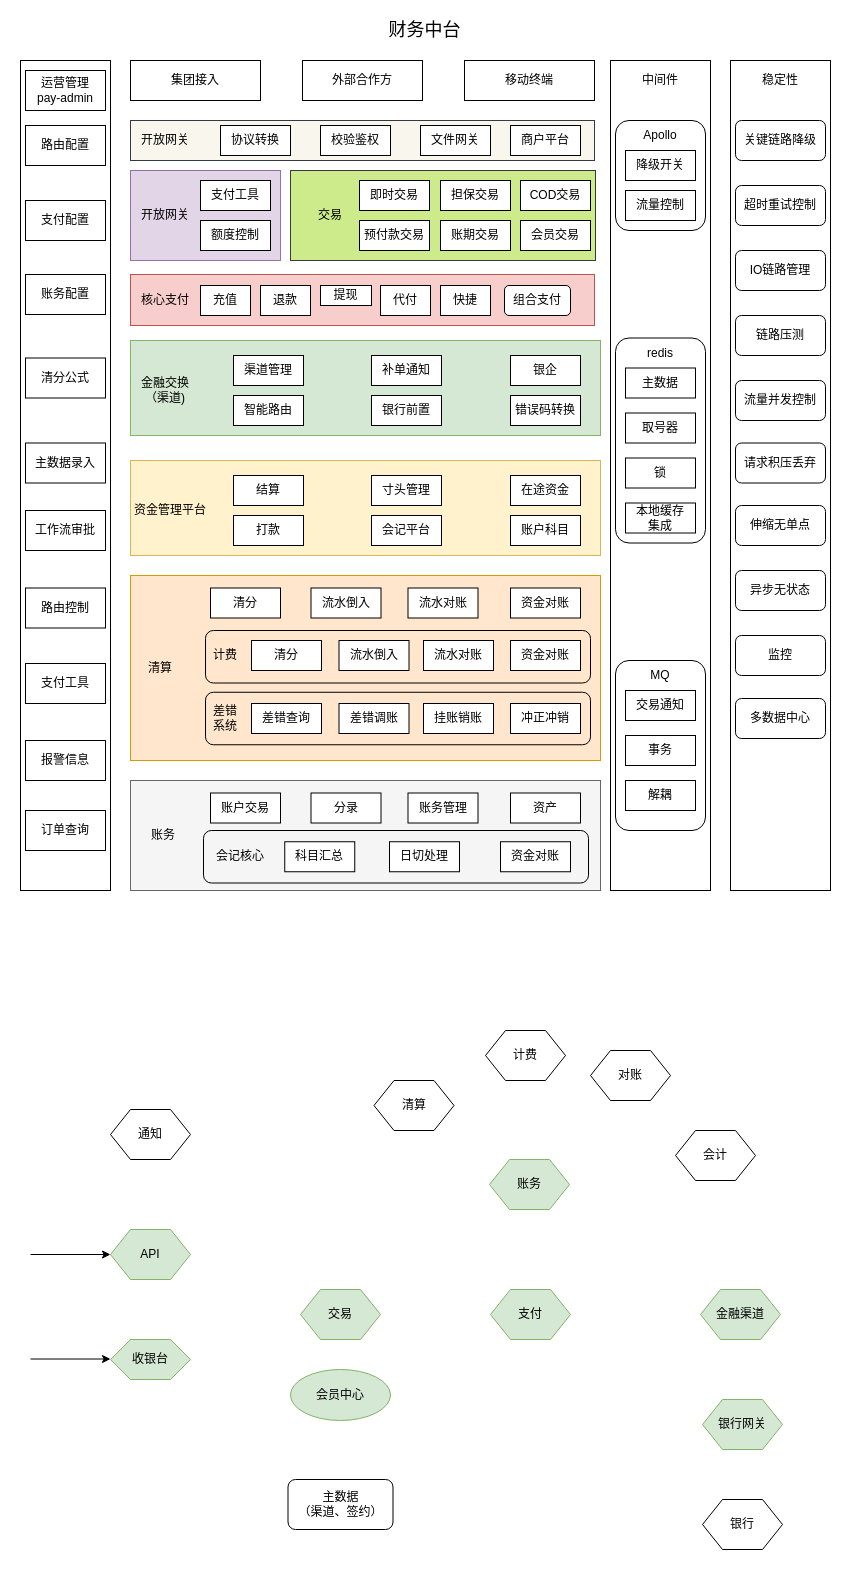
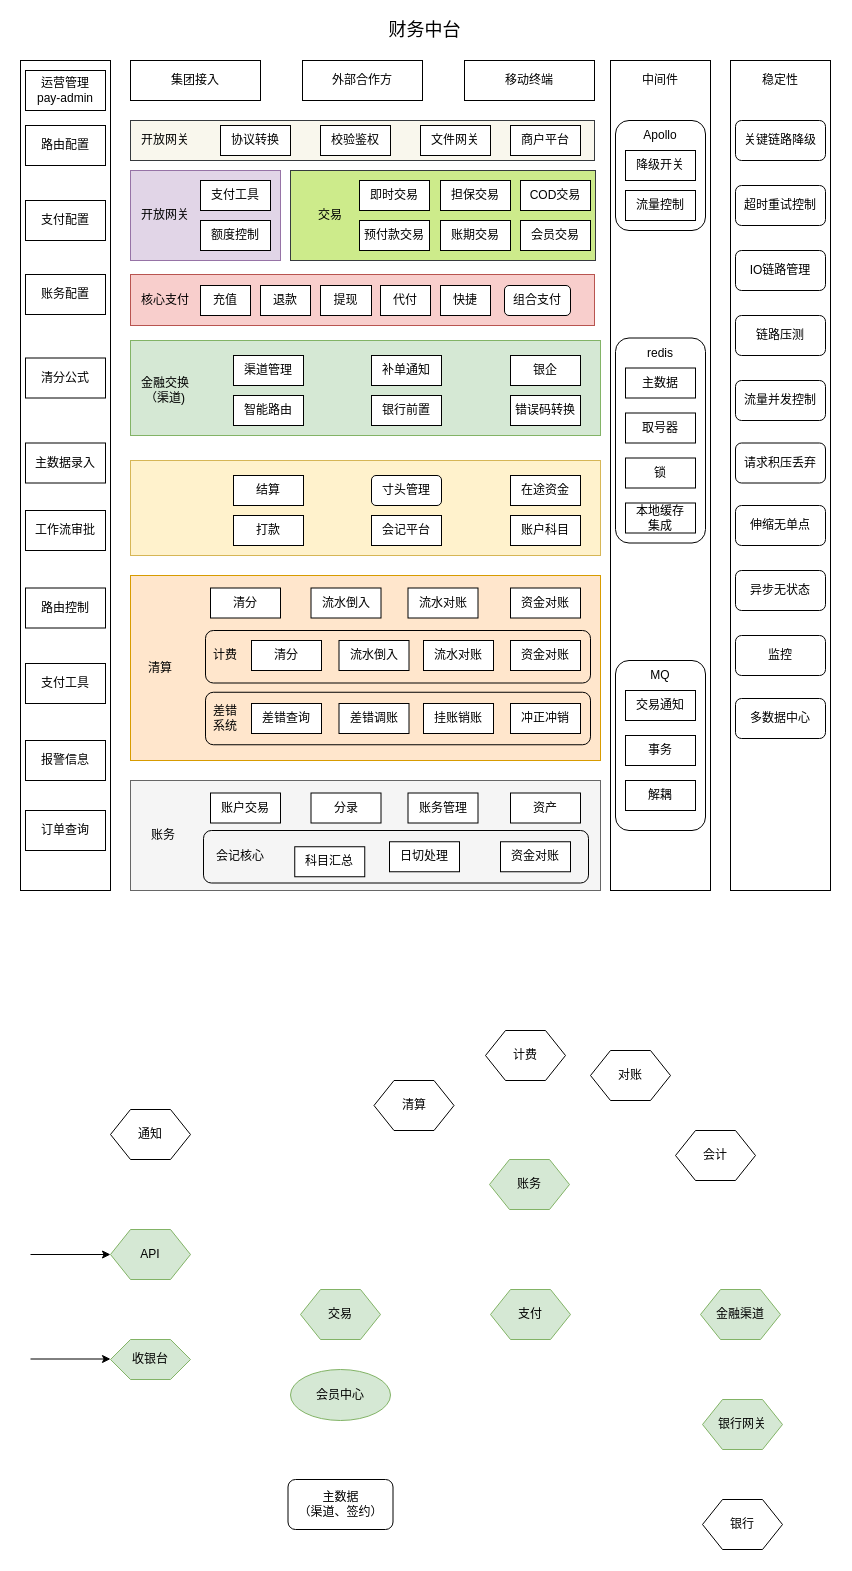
node "提现": size 51x20 -> 51x30
node "寸头管理": shape rectangle -> rounded rectangle
node "资金管理平台": removed
node "科目汇总": moved (320, 857) -> (330, 862)
